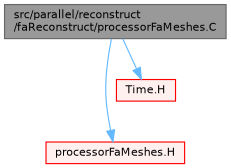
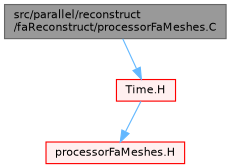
edge "src/parallel/reconstruct /faReconstruct/processorFaMeshes.C" -> "processorFaMeshes.H": now "Time.H" -> "processorFaMeshes.H"
